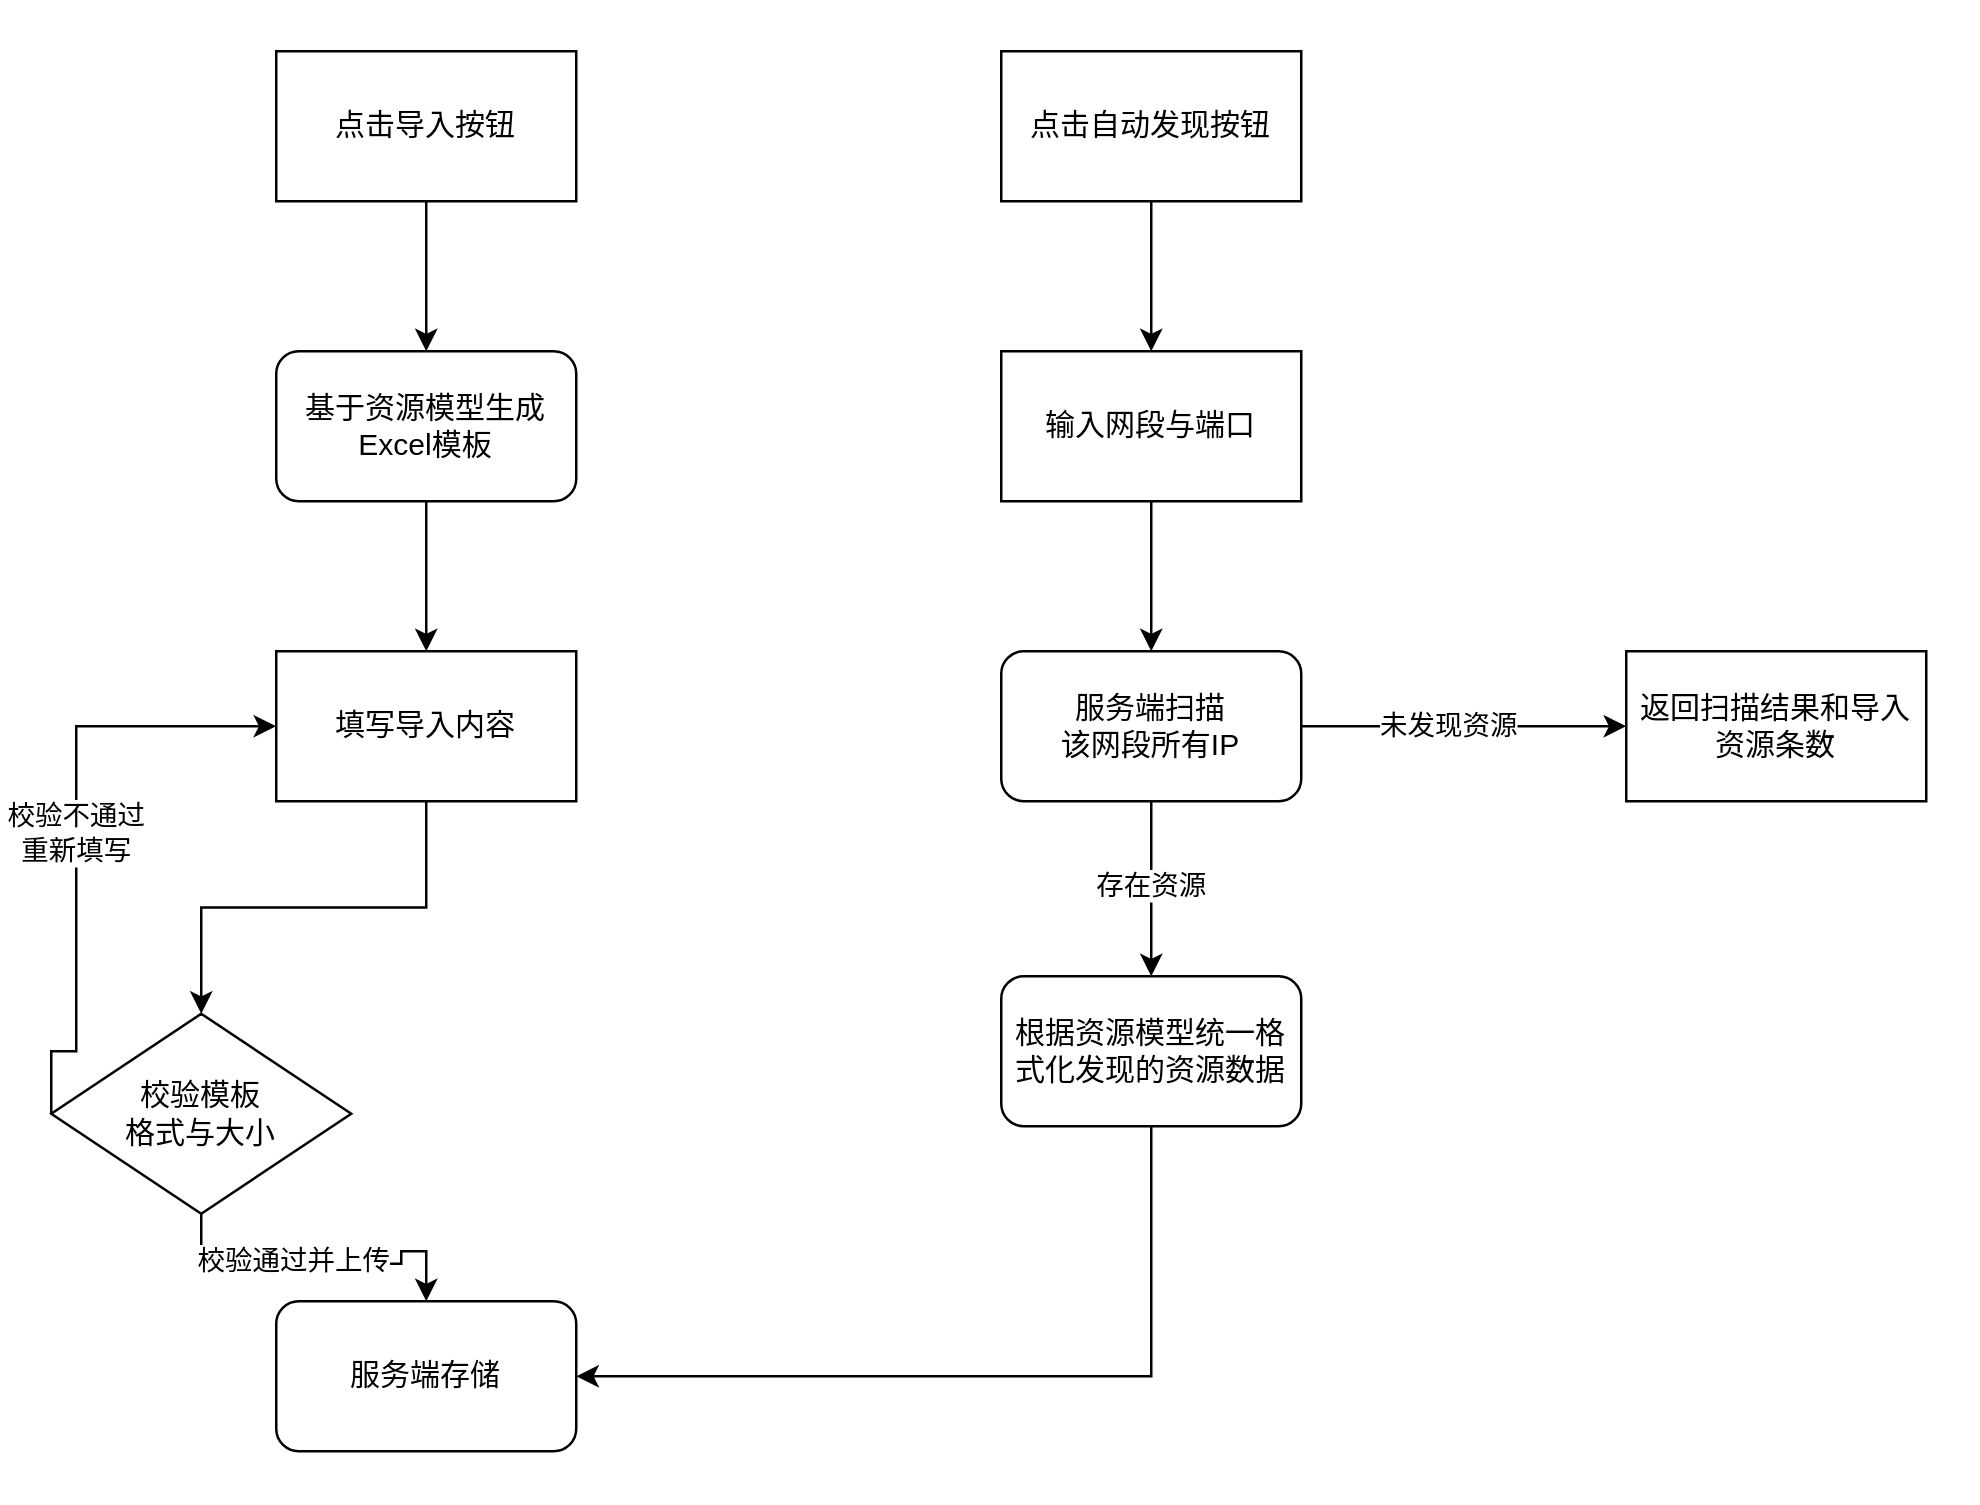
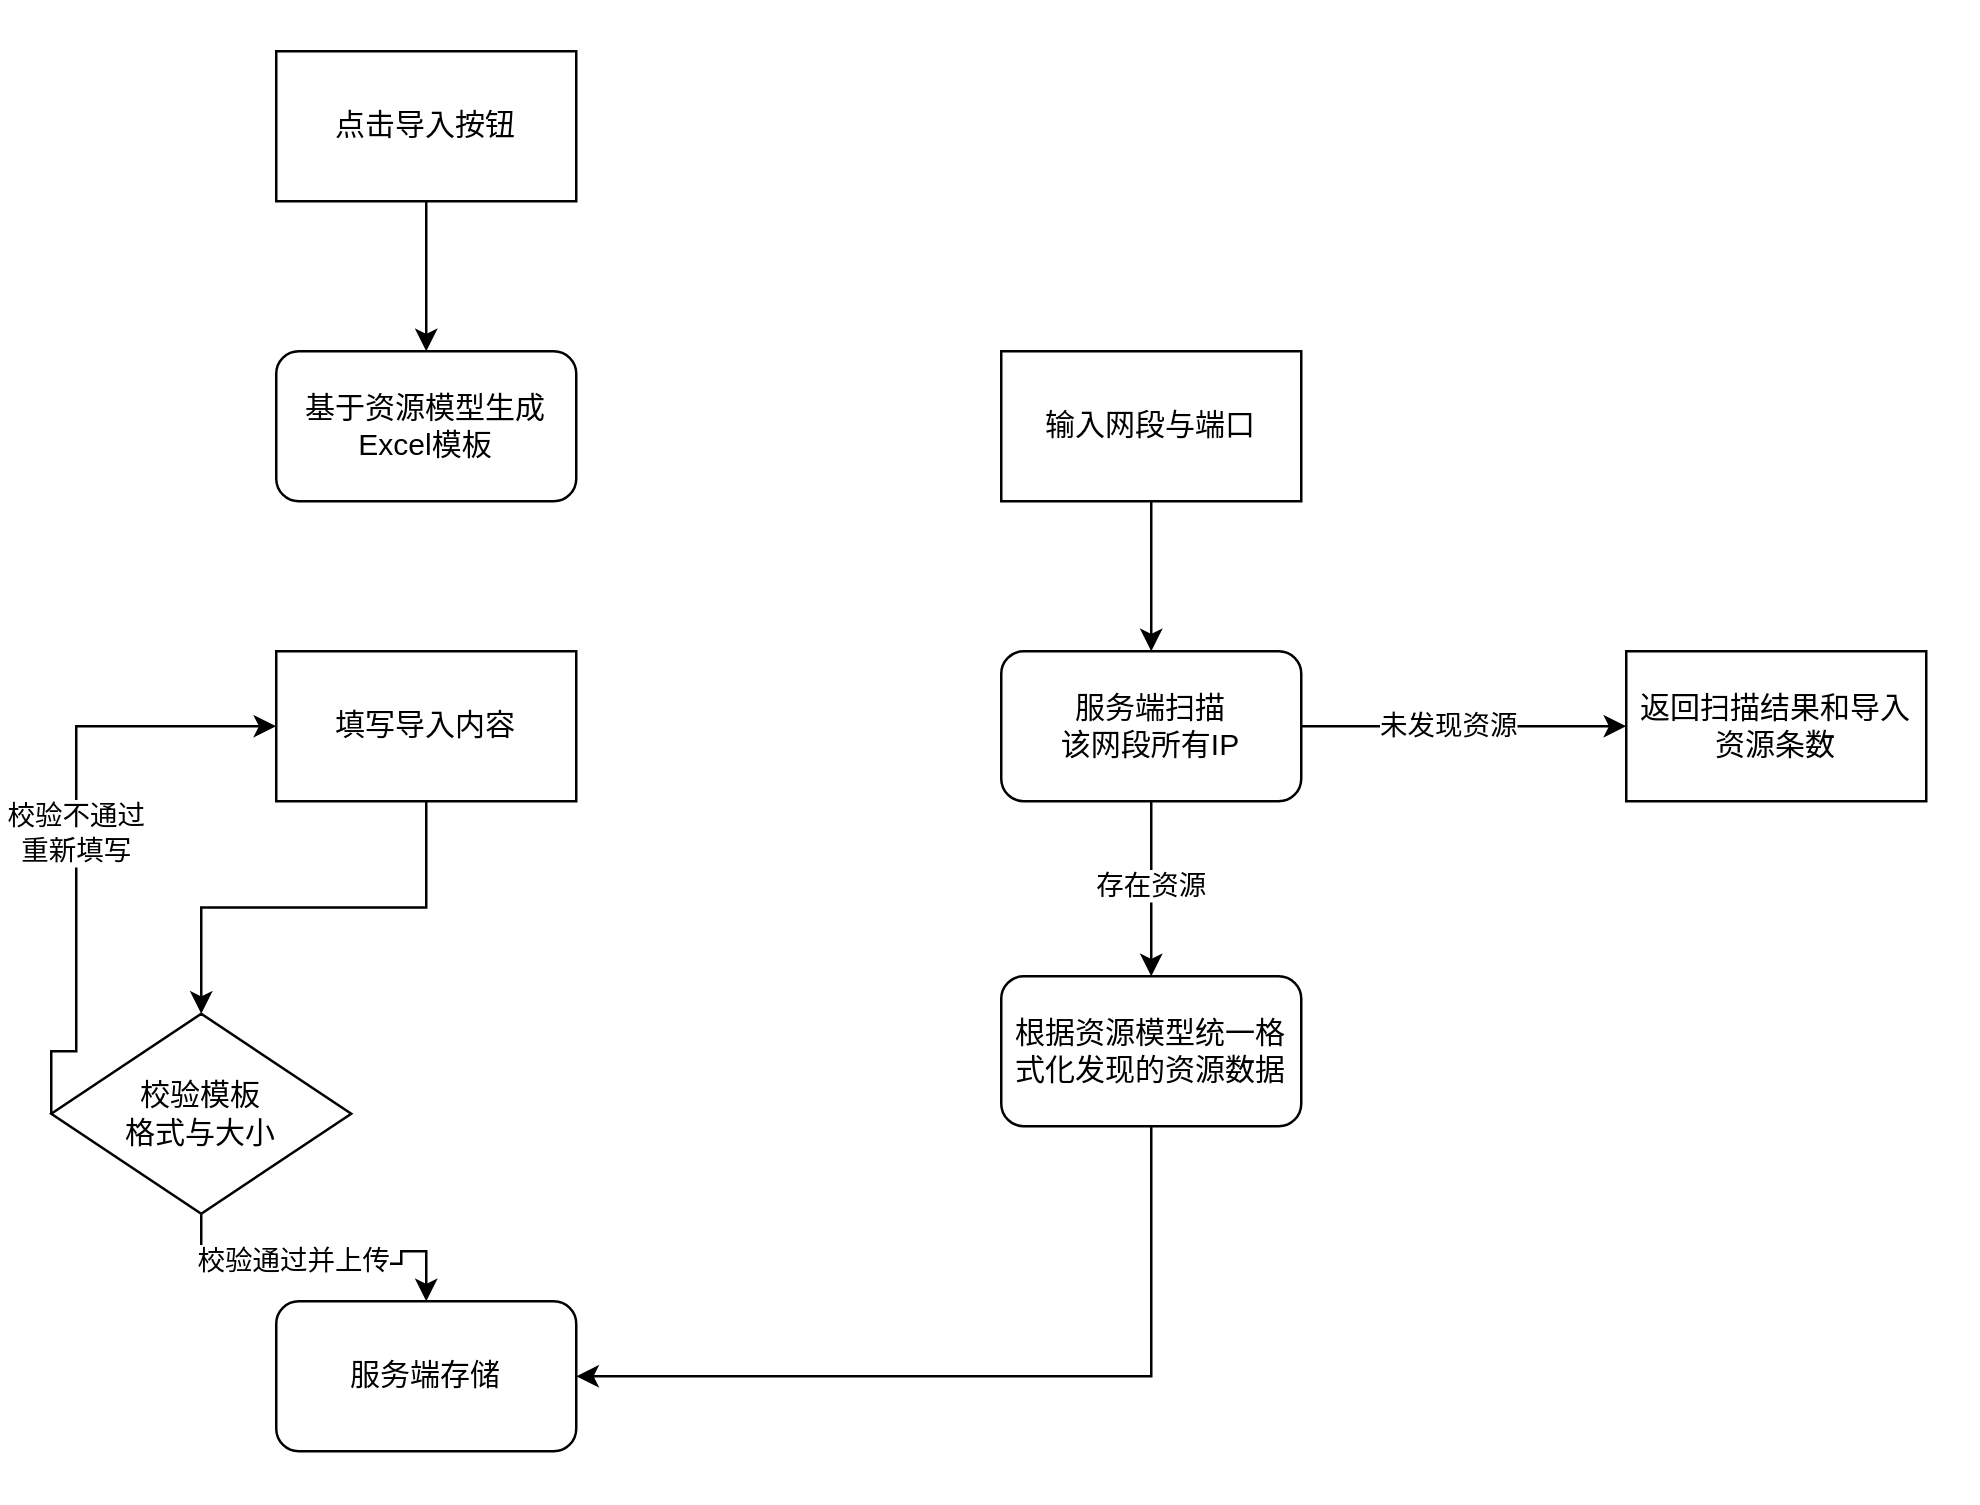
node "点击自动发现按钮": removed
edge "点击自动发现按钮" -> "输入网段与端口": removed
edge "基于资源模型生成Excel模板" -> "填写导入内容": removed
